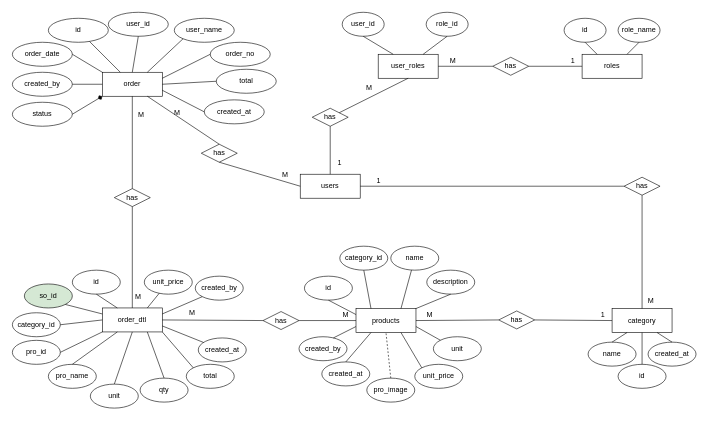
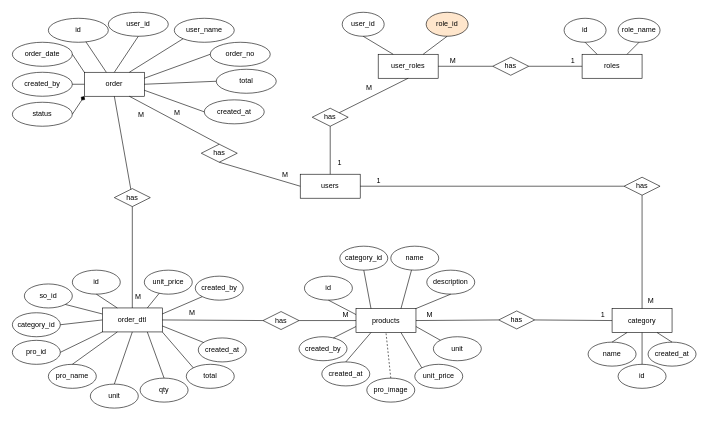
node "role_id": fillcolor #ffffff -> #ffe6cc
node "order": moved (132, 84) -> (114, 84)
node "so_id": fillcolor #d5e8d4 -> #ffffff
